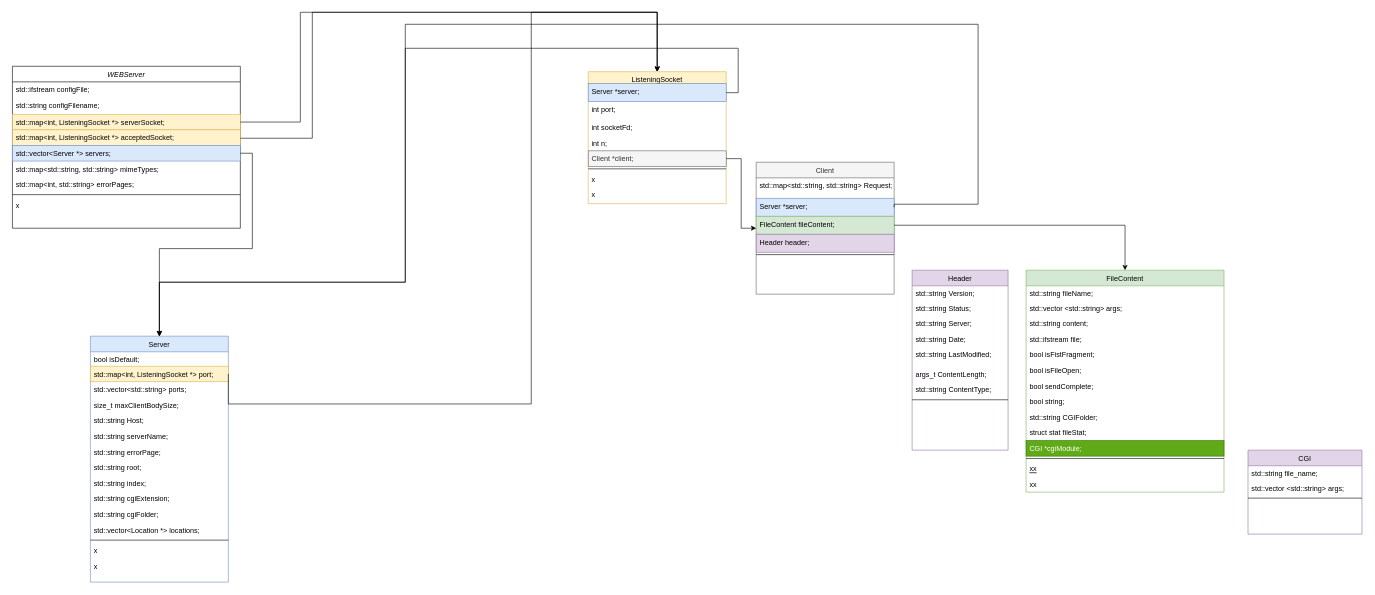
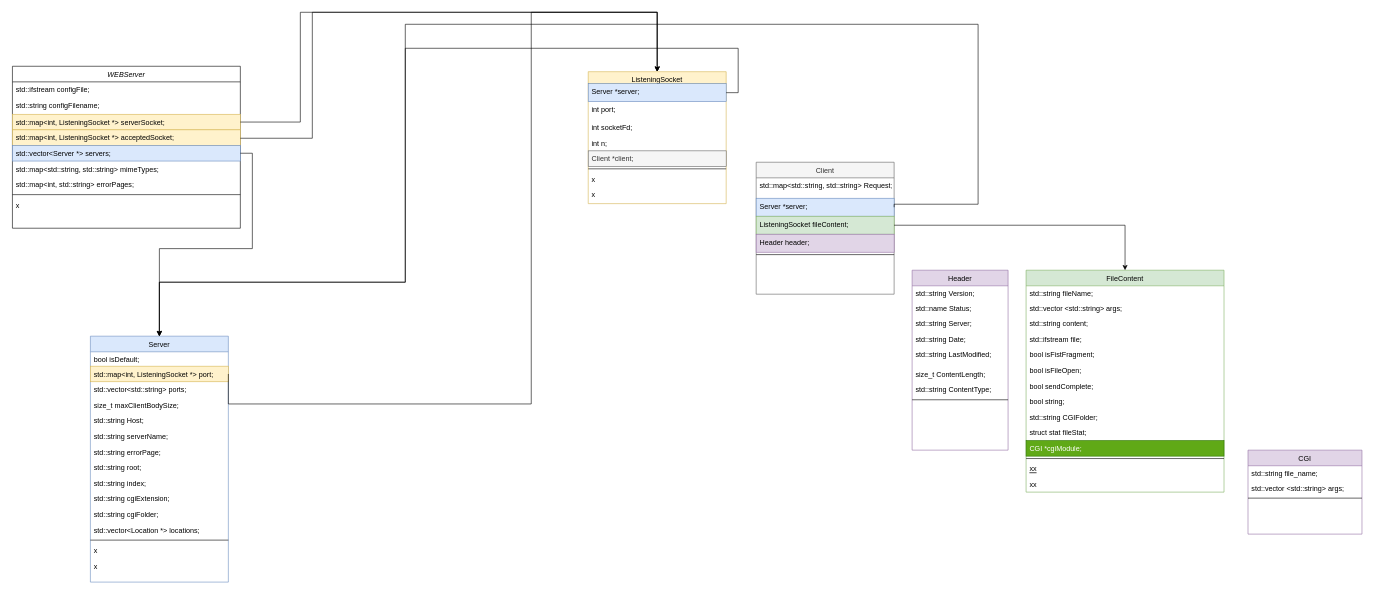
edge "Client *client;" -> "Client": removed
node "FileContent fileContent;": label "FileContent fileContent;" -> "ListeningSocket fileContent;"
node "std::string Status;": label "std::string Status;" -> "std::name Status;"
node "args_t ContentLength;": label "args_t ContentLength;" -> "size_t ContentLength;"
